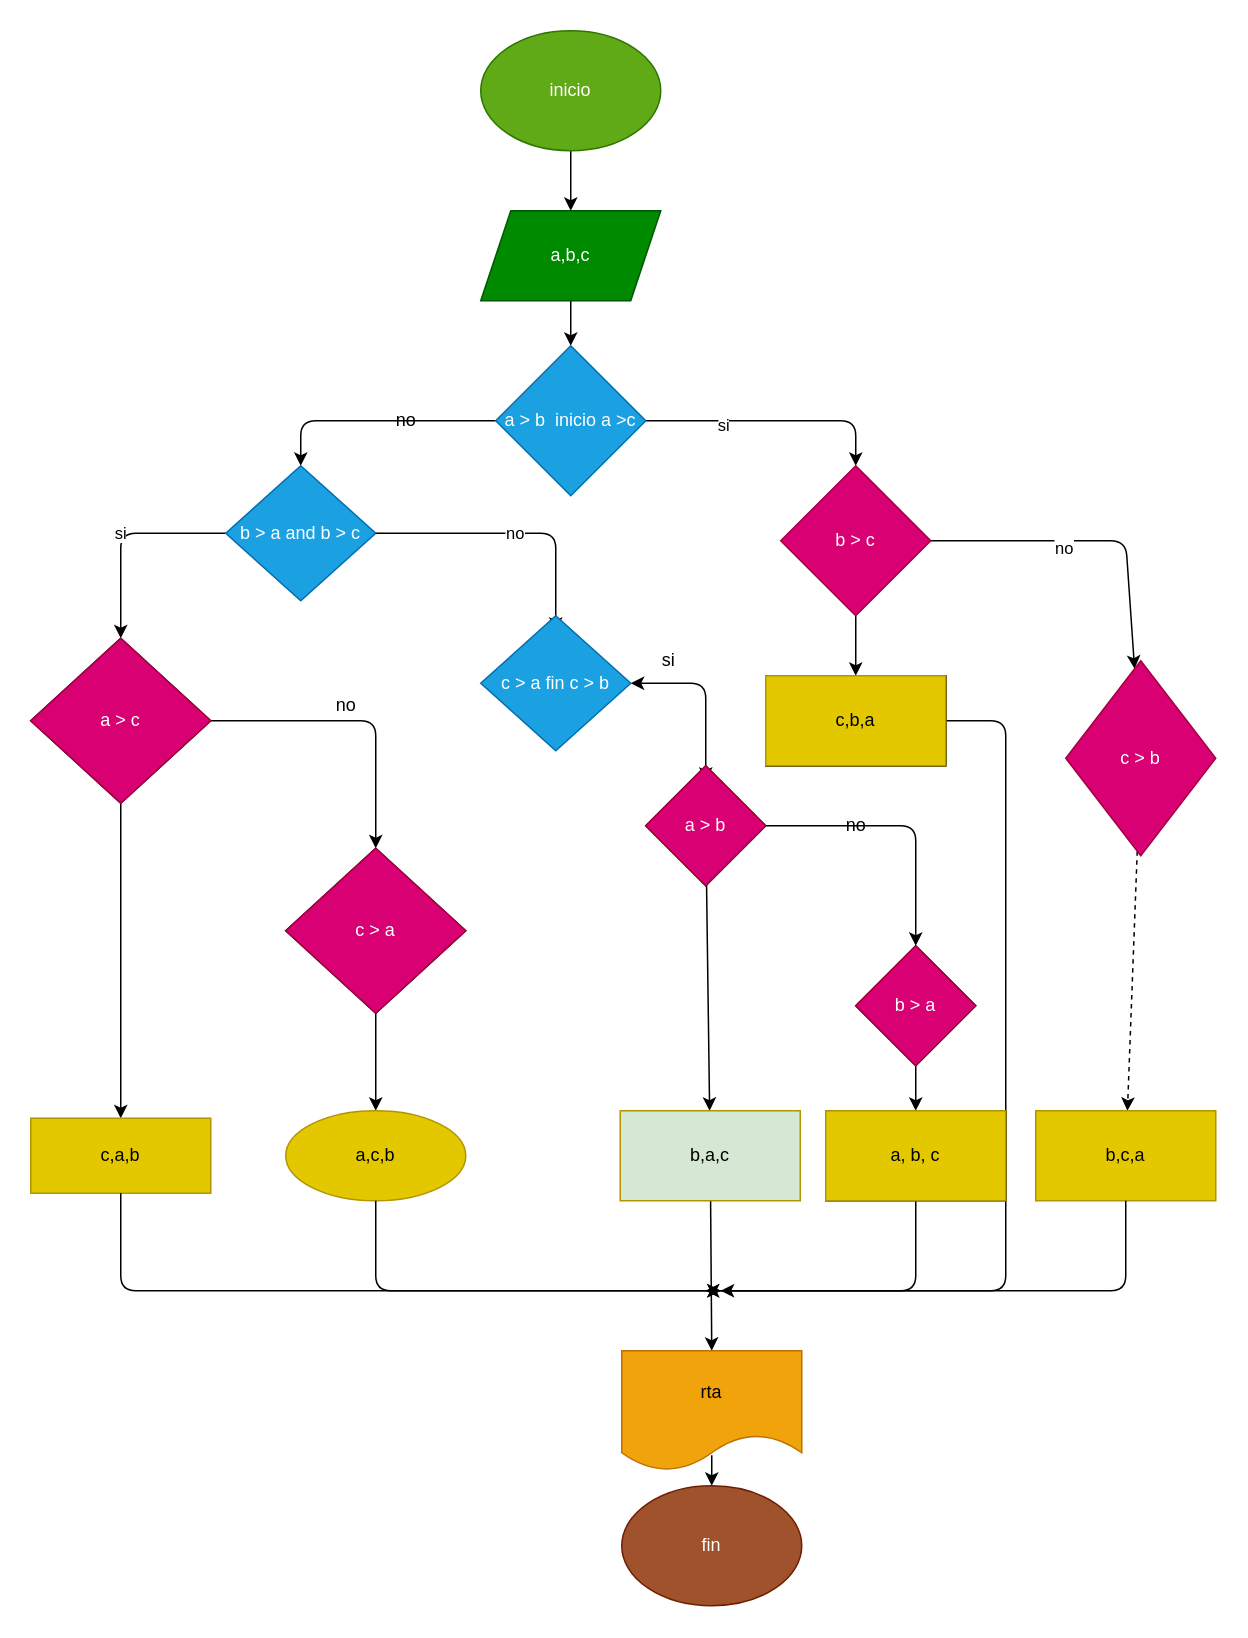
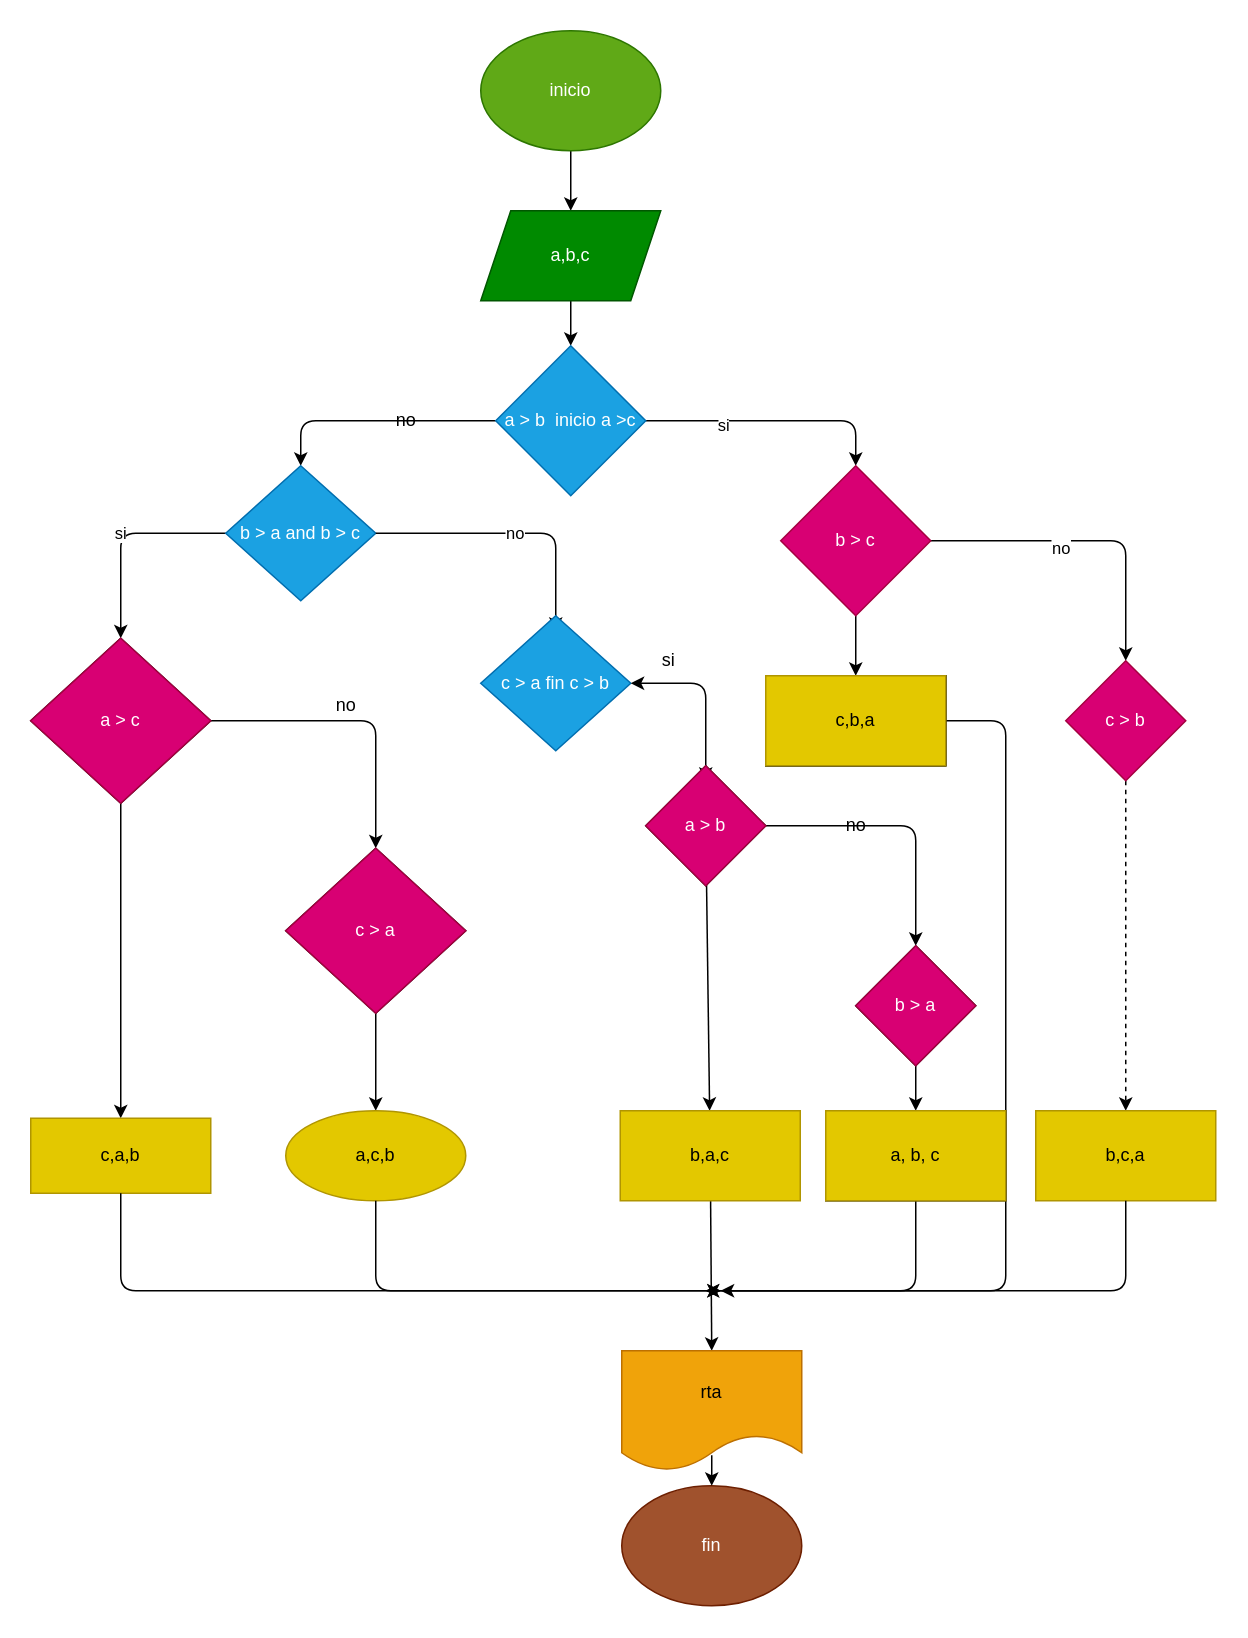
node "c > b": size 150x195 -> 120x120
node "b,a,c": fillcolor #d5e8d4 -> #e3c800
